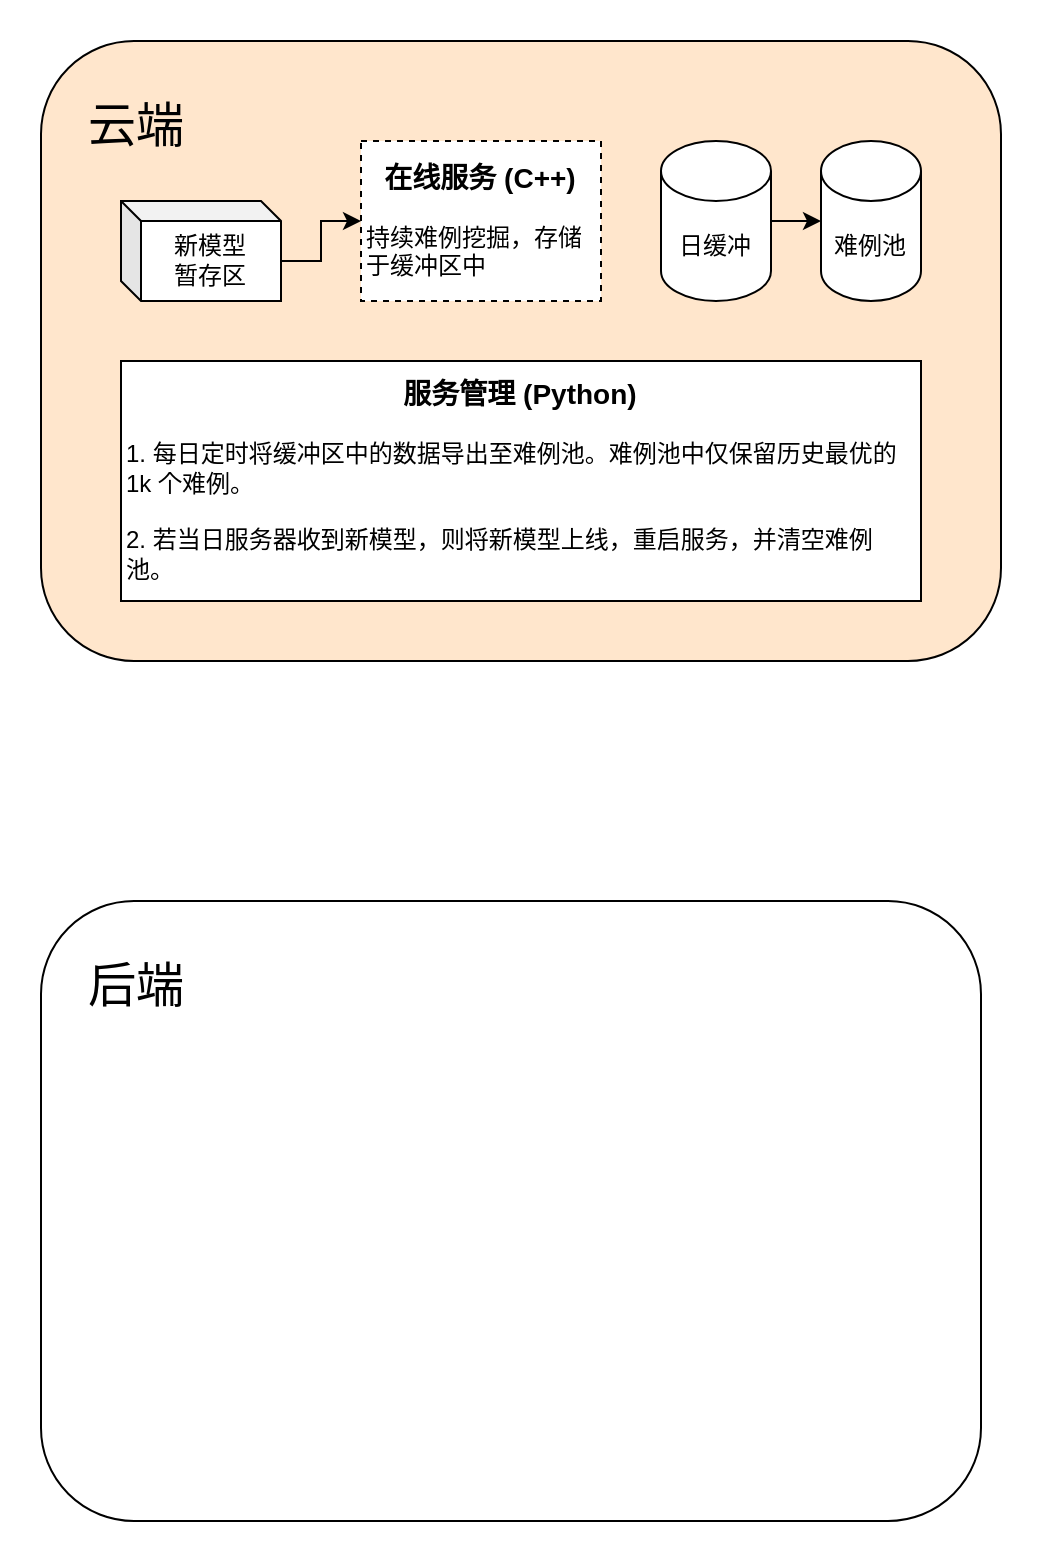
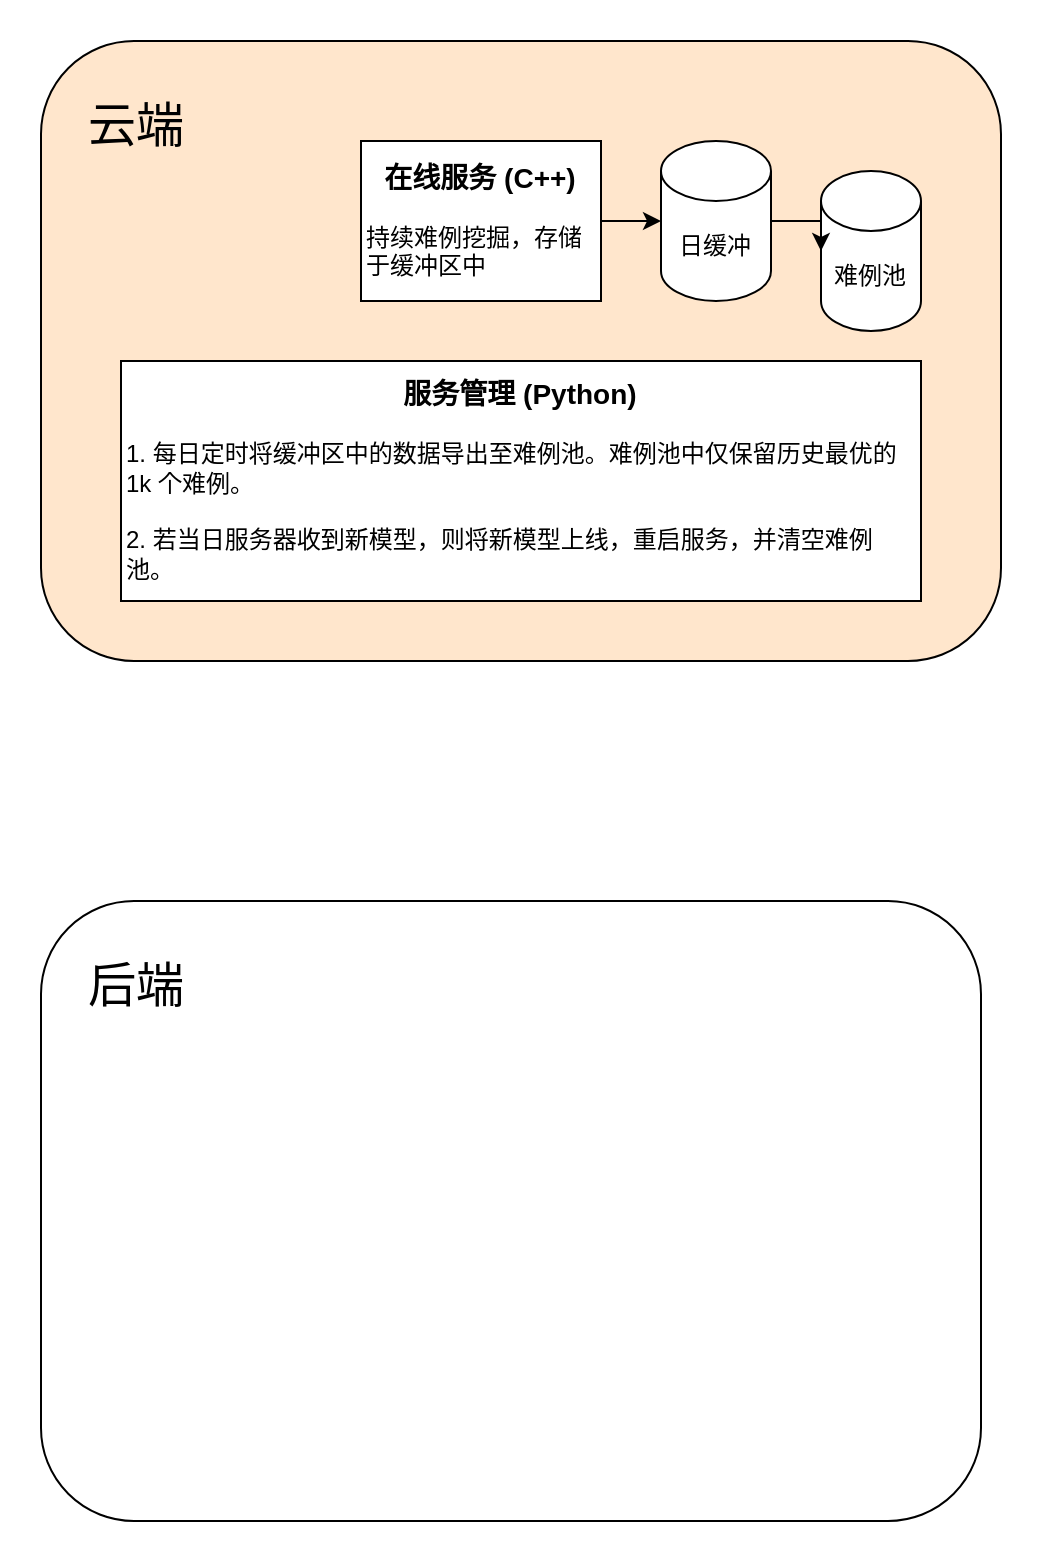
node "在线服务 (C++) 持续难例挖掘，存储于缓冲区中": style dashed -> solid
edge "在线服务 (C++) 持续难例挖掘，存储于缓冲区中" -> "日缓冲": added
node "难例池": moved (871, 221) -> (871, 251)
edge "新模型 暂存区" -> "在线服务 (C++) 持续难例挖掘，存储于缓冲区中": removed
node "新模型 暂存区": removed
